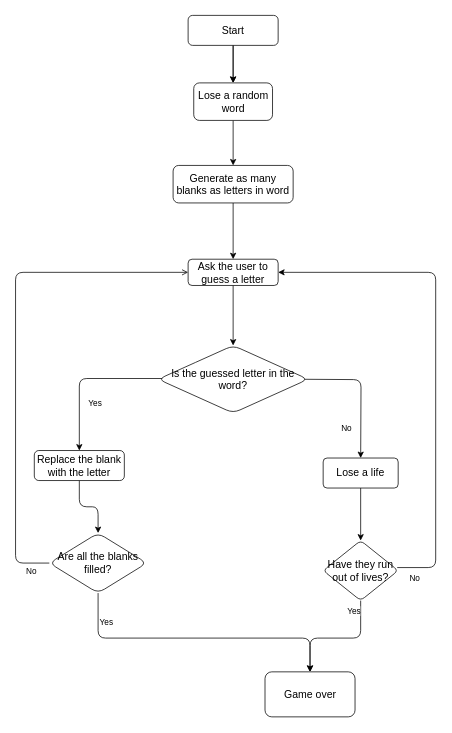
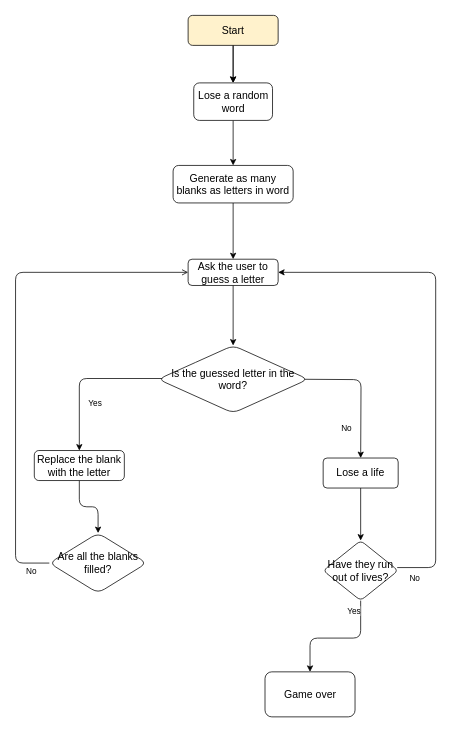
node "Start": fillcolor #ffffff -> #fff2cc
edge "Are all the blanks filled?" -> "Game over": removed, label "Yes"
